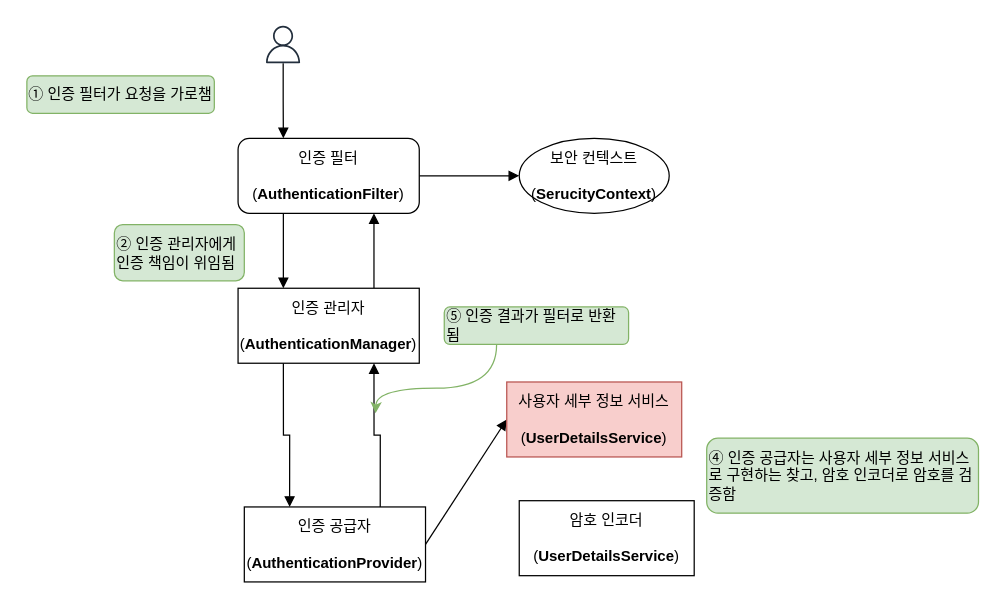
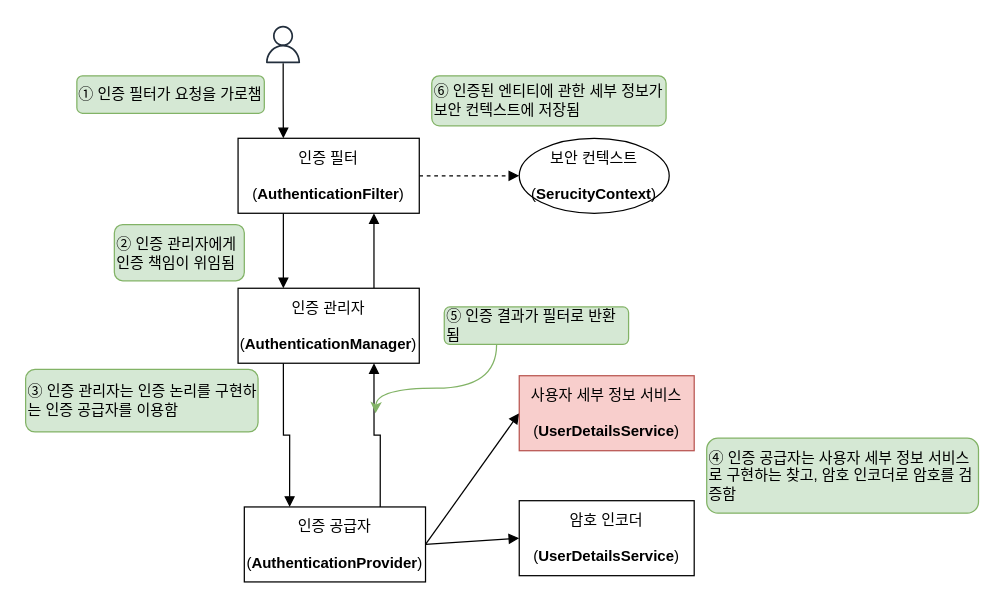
node "① 인증 필터가 요청을 가로챔": moved (121, 94) -> (171, 94)
node "⑥ 인증된 엔티티에 관한 세부 정보가 보안 컨텍스트에 저장됨": added
node "인증 필터 (AuthenticationFilter)": shape rounded rectangle -> rectangle
edge "인증 필터 (AuthenticationFilter)" -> "보안 컨텍스트 (SerucityContext)": style solid -> dashed
node "③ 인증 관리자는 인증 논리를 구현하는 인증 공급자를 이용함": added
node "사용자 세부 정보 서비스 (UserDetailsService)": moved (594, 419) -> (607, 413)
edge "인증 공급자 (AuthenticationProvider)" -> "암호 인코더 (UserDetailsService)": added
